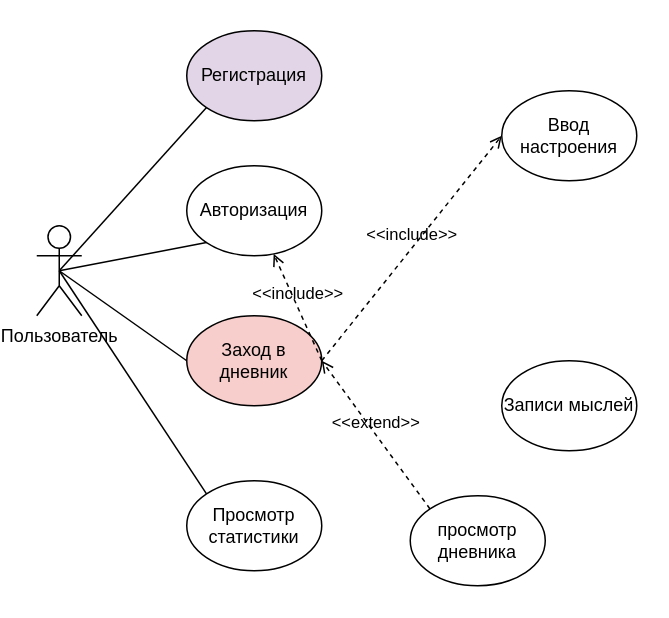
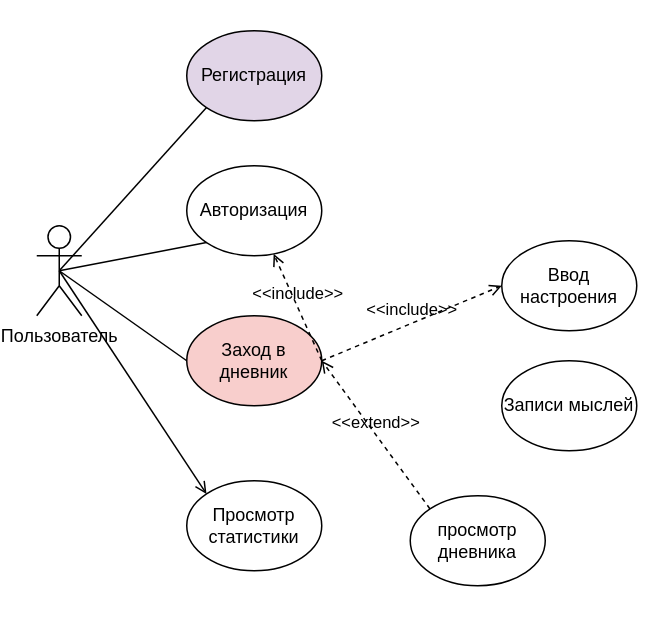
node "Ввод настроения": moved (569, 136) -> (569, 286)
edge "Пользователь" -- "Просмотр статистики": arrowhead none -> open
